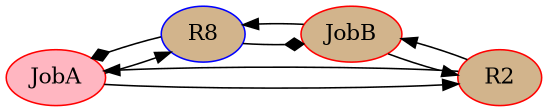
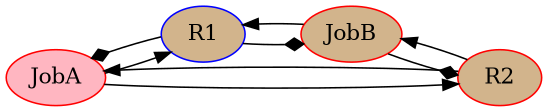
node "R8": label "R8" -> "R1"
edge "JobB" -> "R2": arrowhead normal -> diamond
